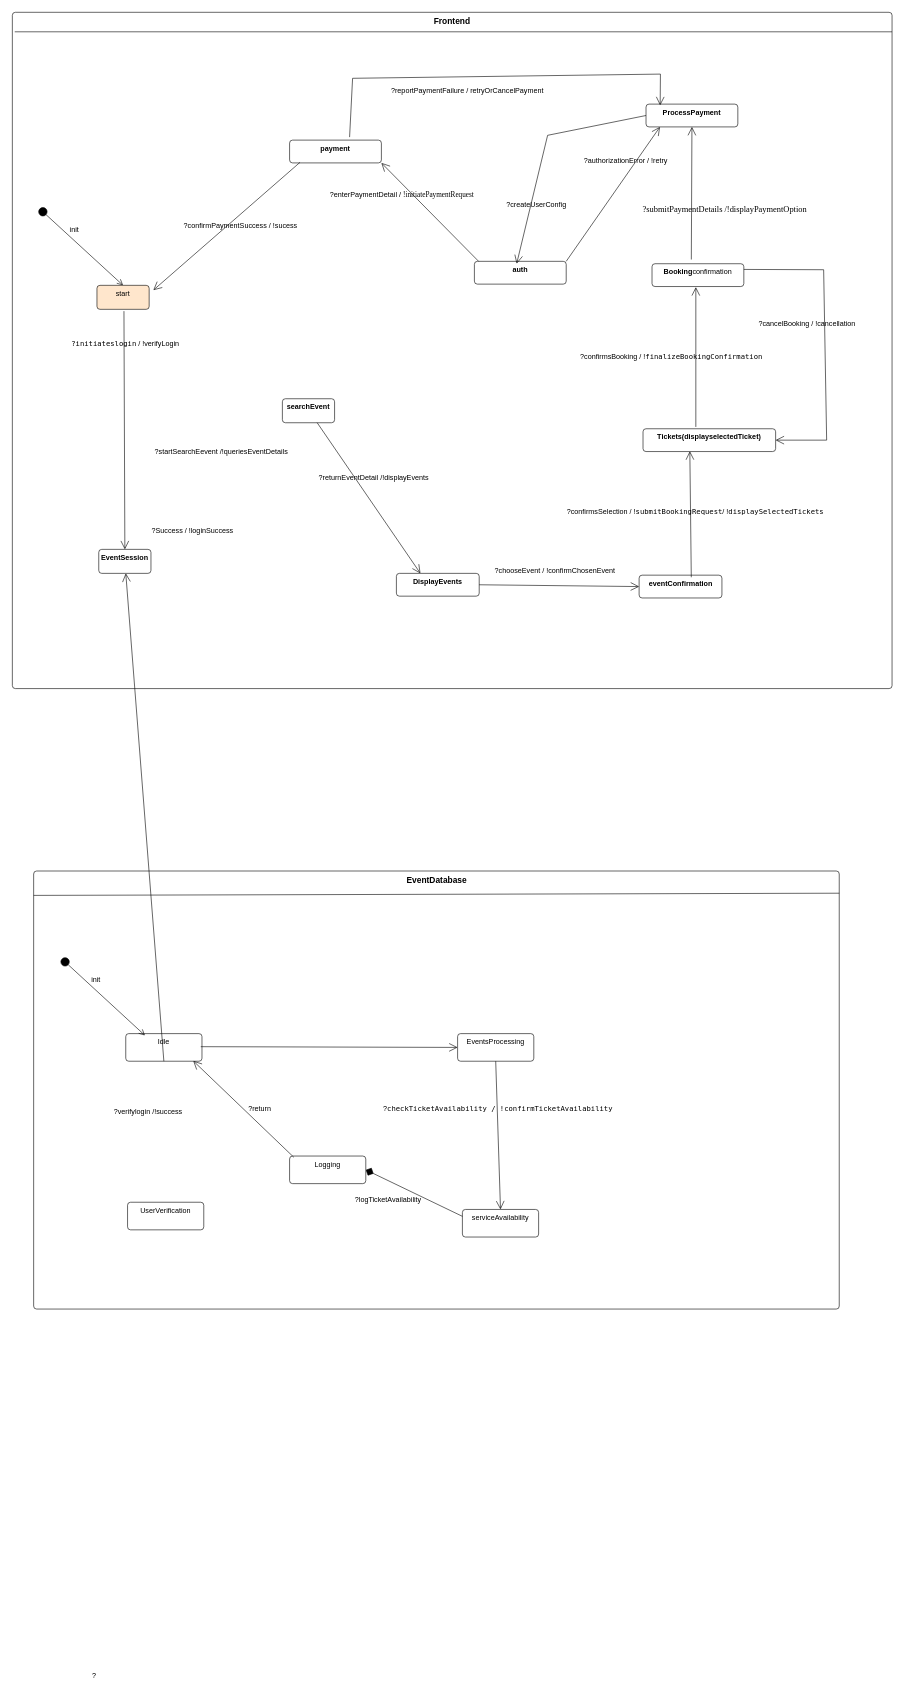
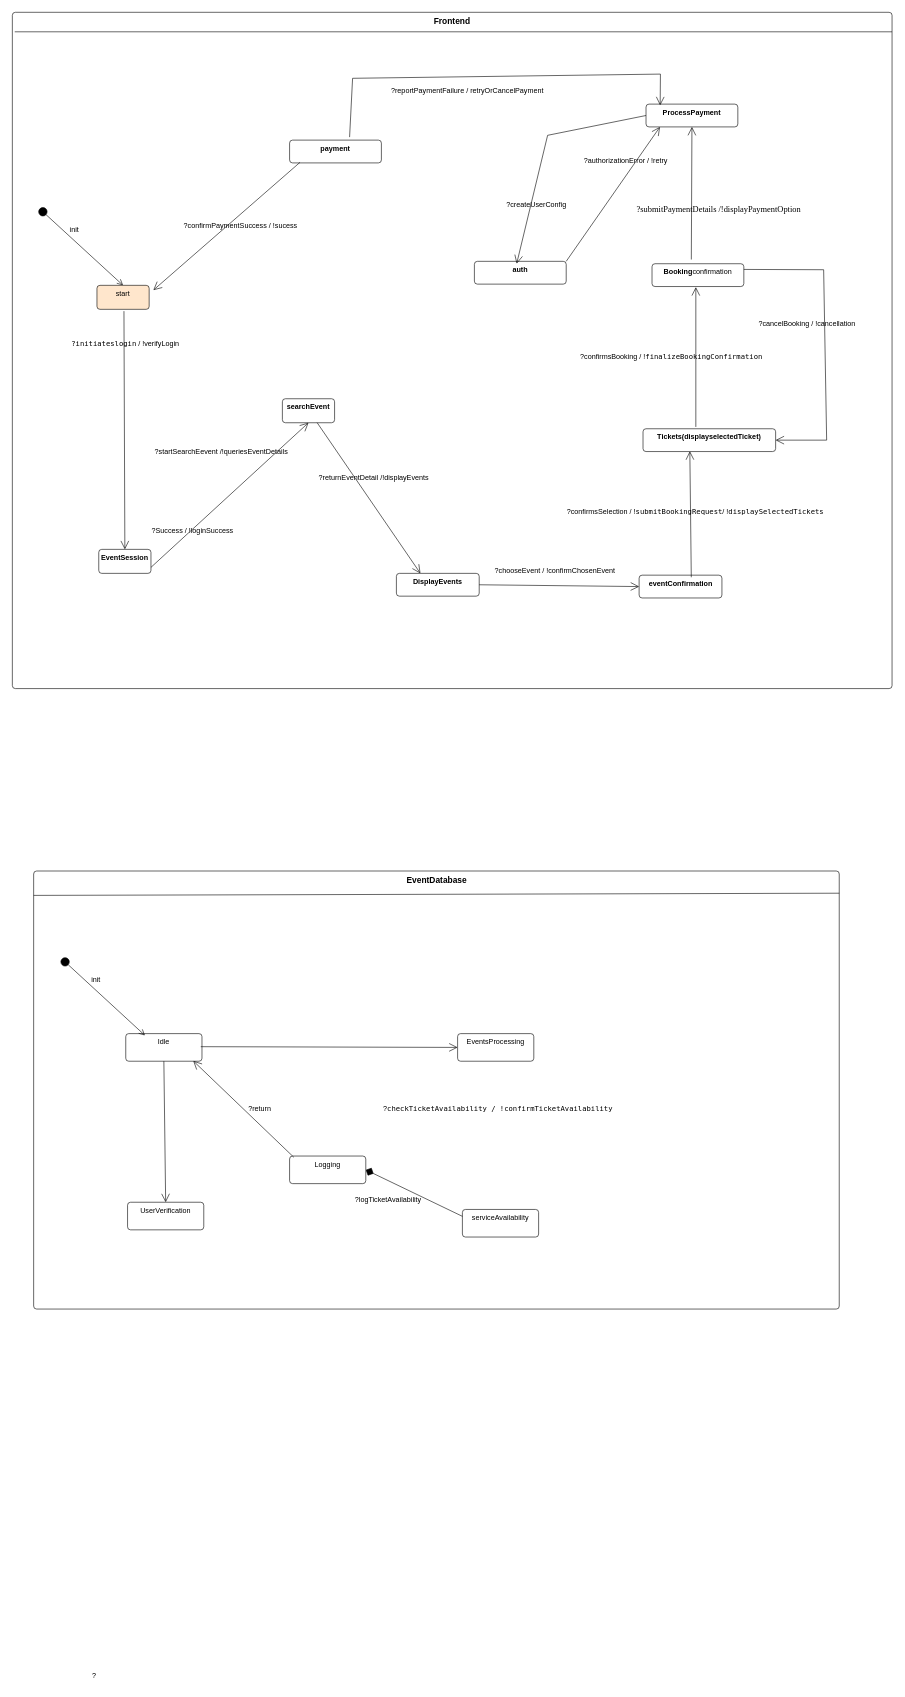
node "?enterPaymentDetail / !initiatePaymentRequest": removed
edge "auth" -> "payment": removed
node "?submitPaymentDetails /!displayPaymentOption": moved (724, 209) -> (718, 209)
edge "EventSession" -> "searchEvent": added
edge "Idle" -> "EventSession": now "Idle" -> "UserVerification"
node "?verifylogin /!success": removed
edge "EventsProcessing" -> "serviceAvailability": removed
